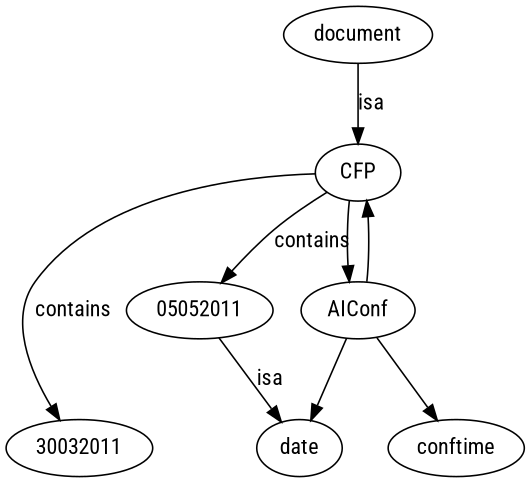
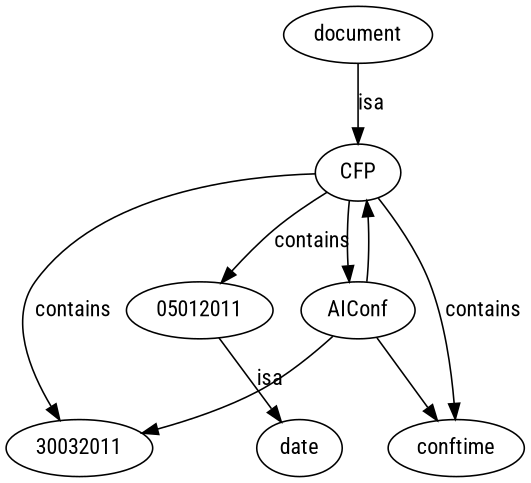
edge "CFP" -> "conftime": added, label "contains"
node "05052011": label "05052011" -> "05012011"
edge "AIConf" -> "date": now "AIConf" -> "30032011"
